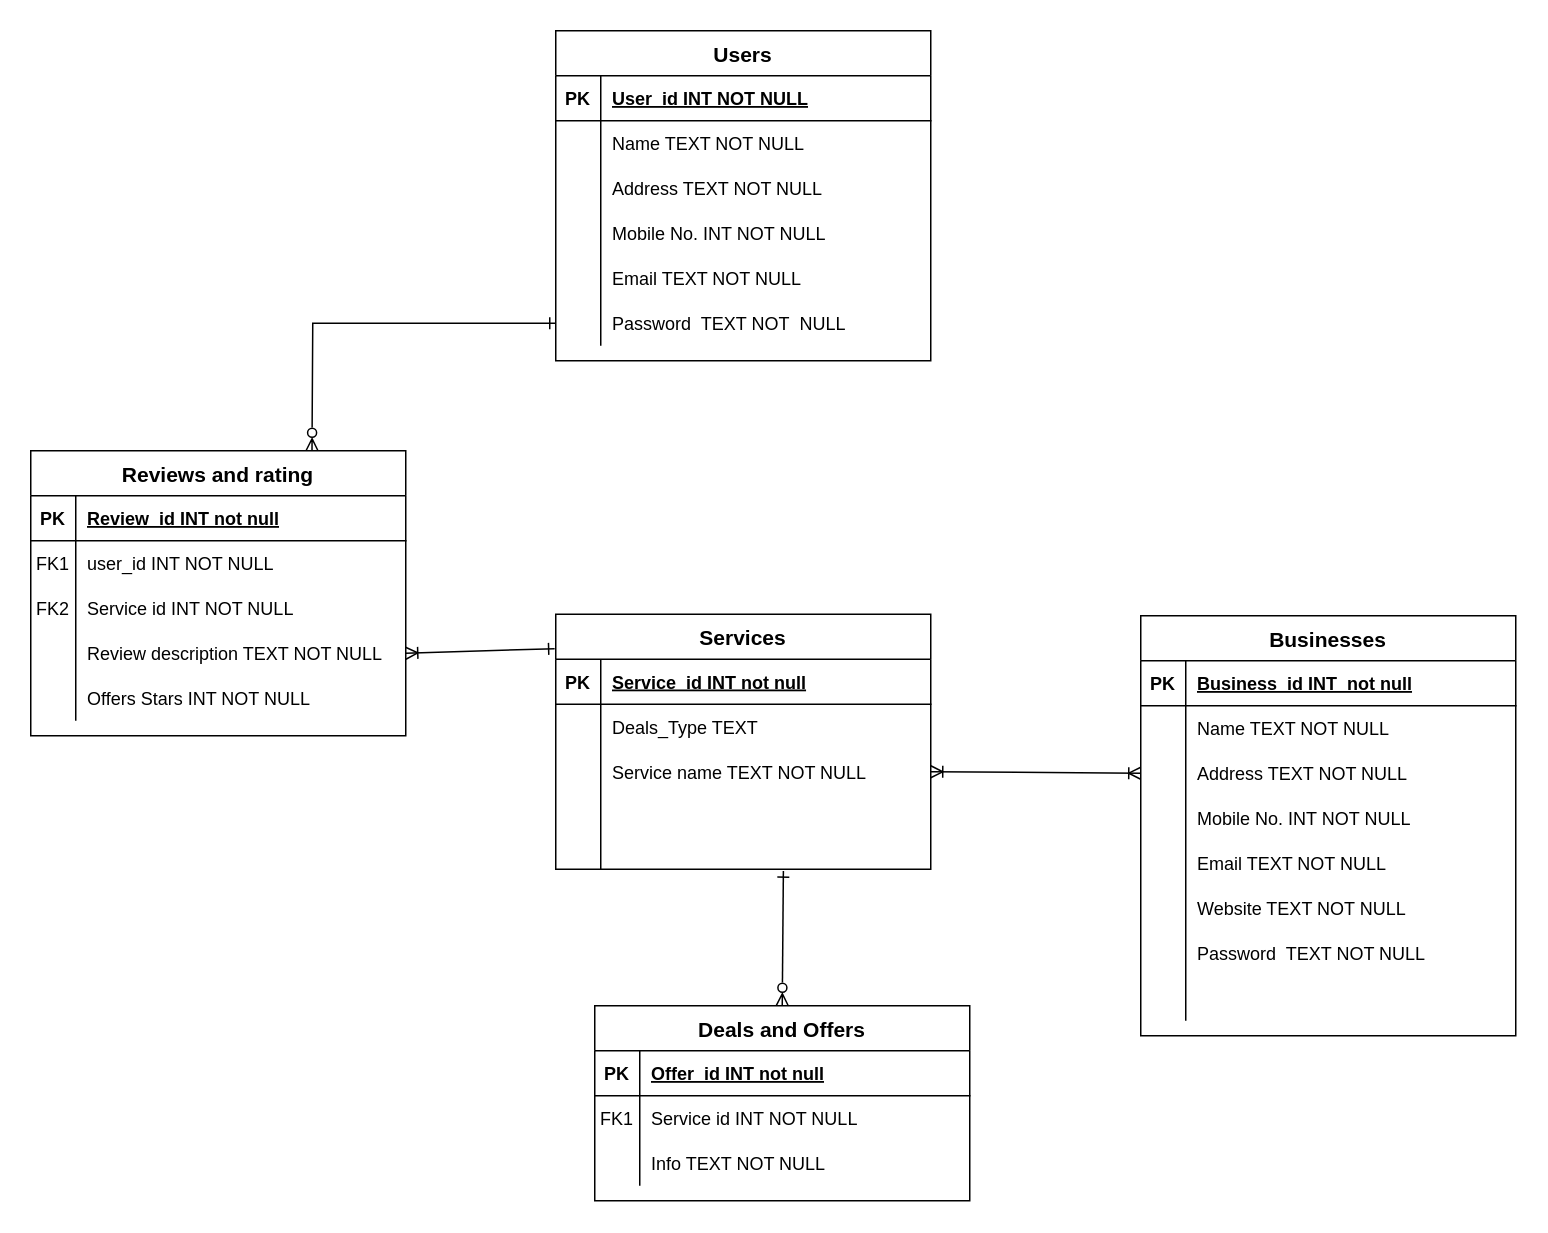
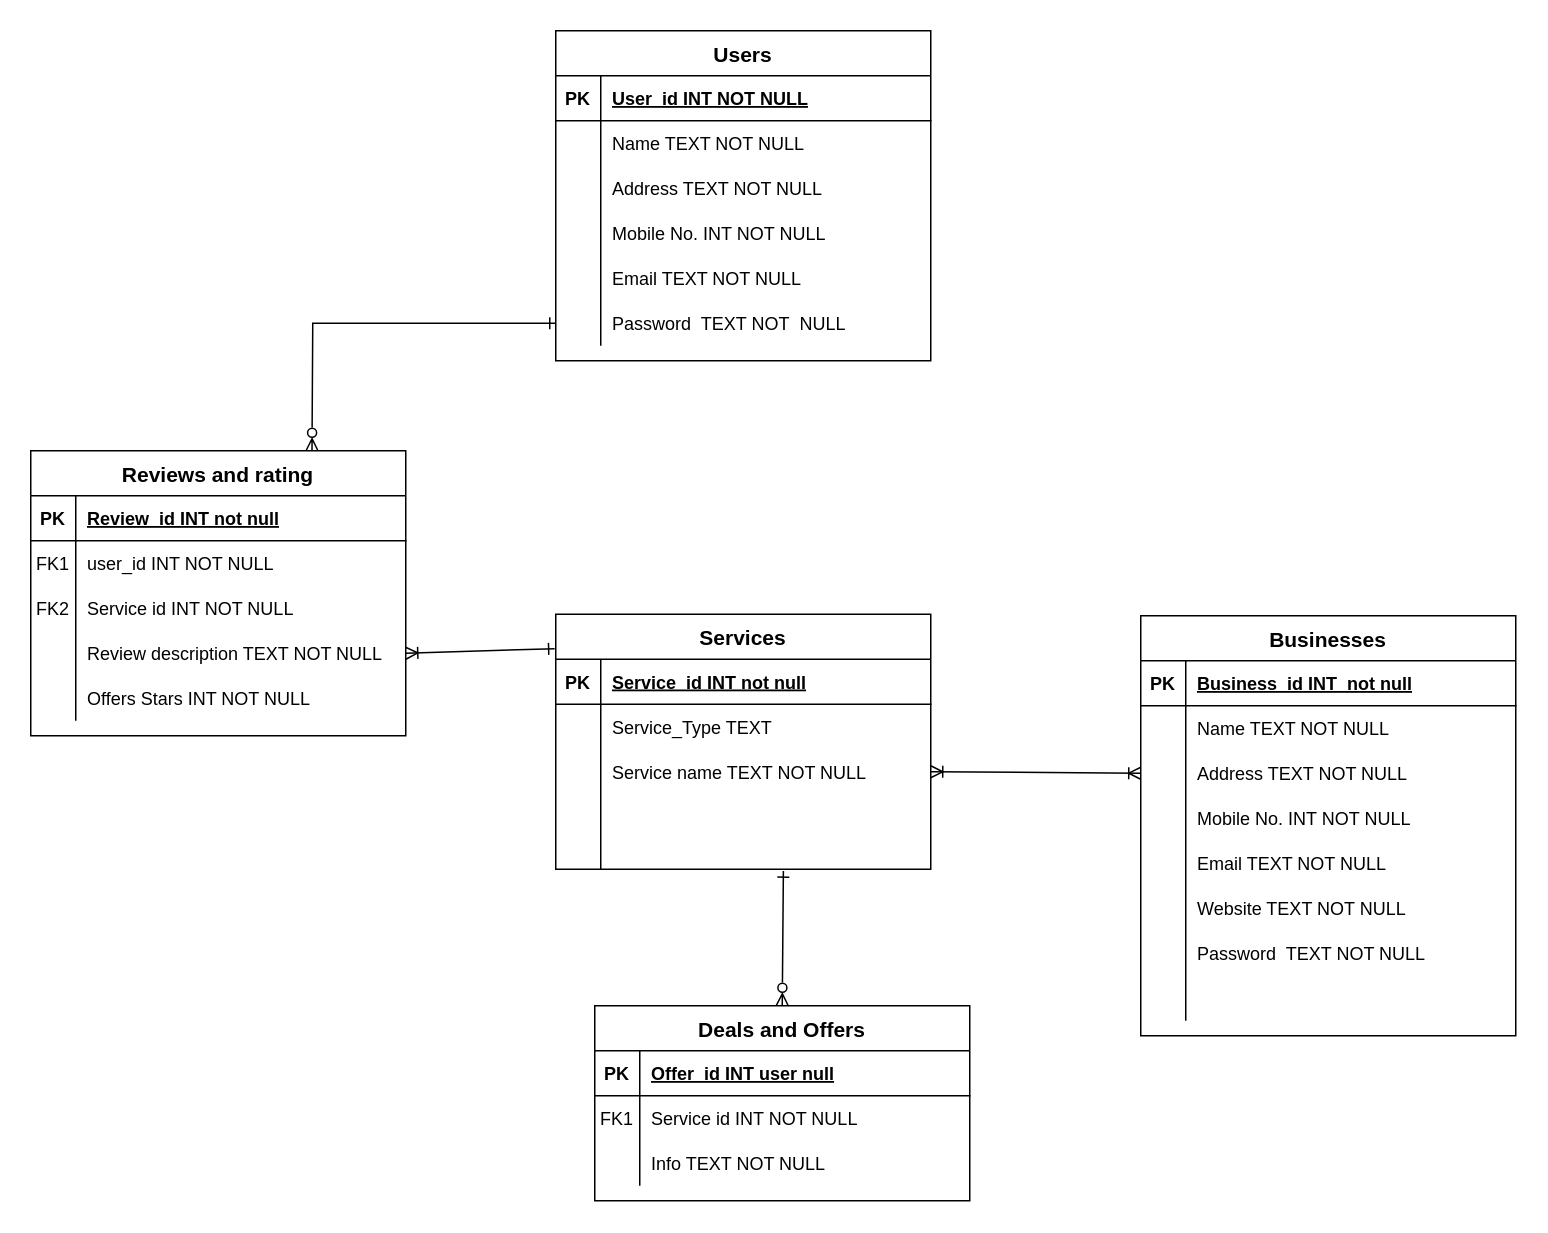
node "Deals_Type TEXT": label "Deals_Type TEXT" -> "Service_Type TEXT"
node "Offer_id INT not null": label "Offer_id INT not null" -> "Offer_id INT user null"
